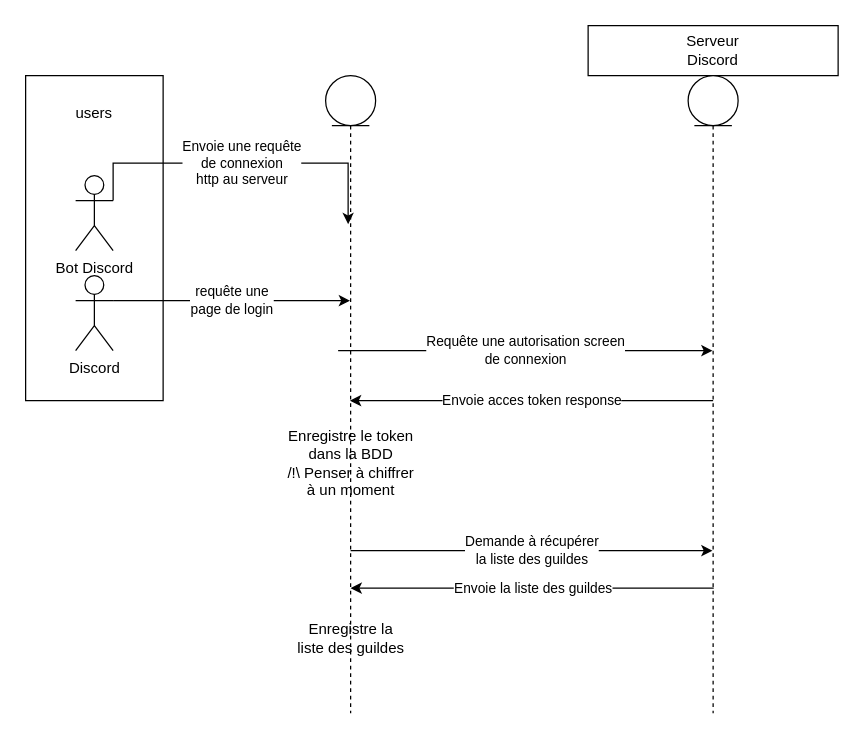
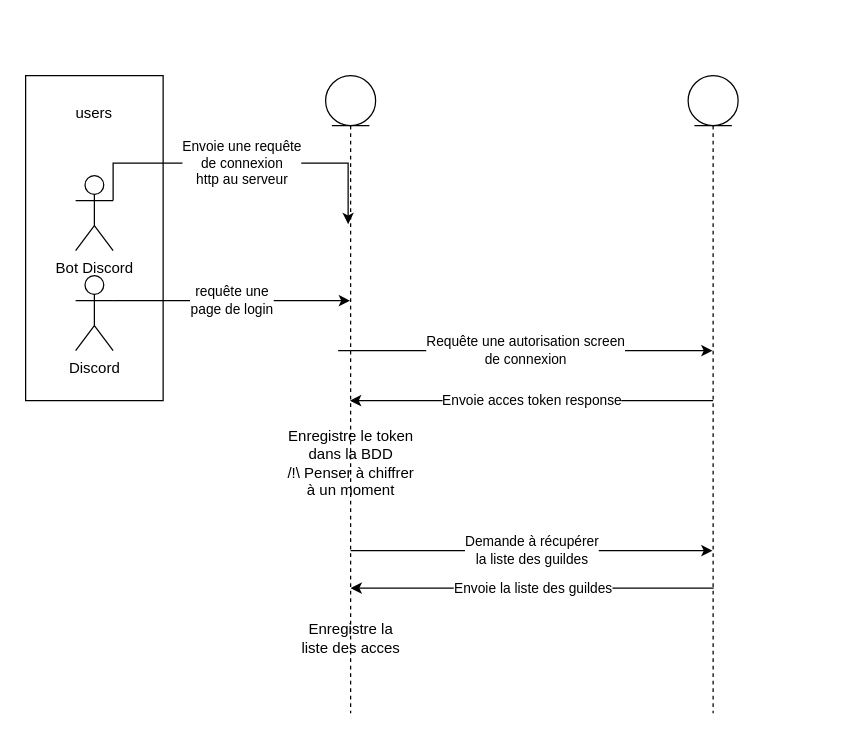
node "Serveur Discord": removed
node "Enregistre la liste des guildes": label "Enregistre la liste des guildes" -> "Enregistre la liste des acces"
